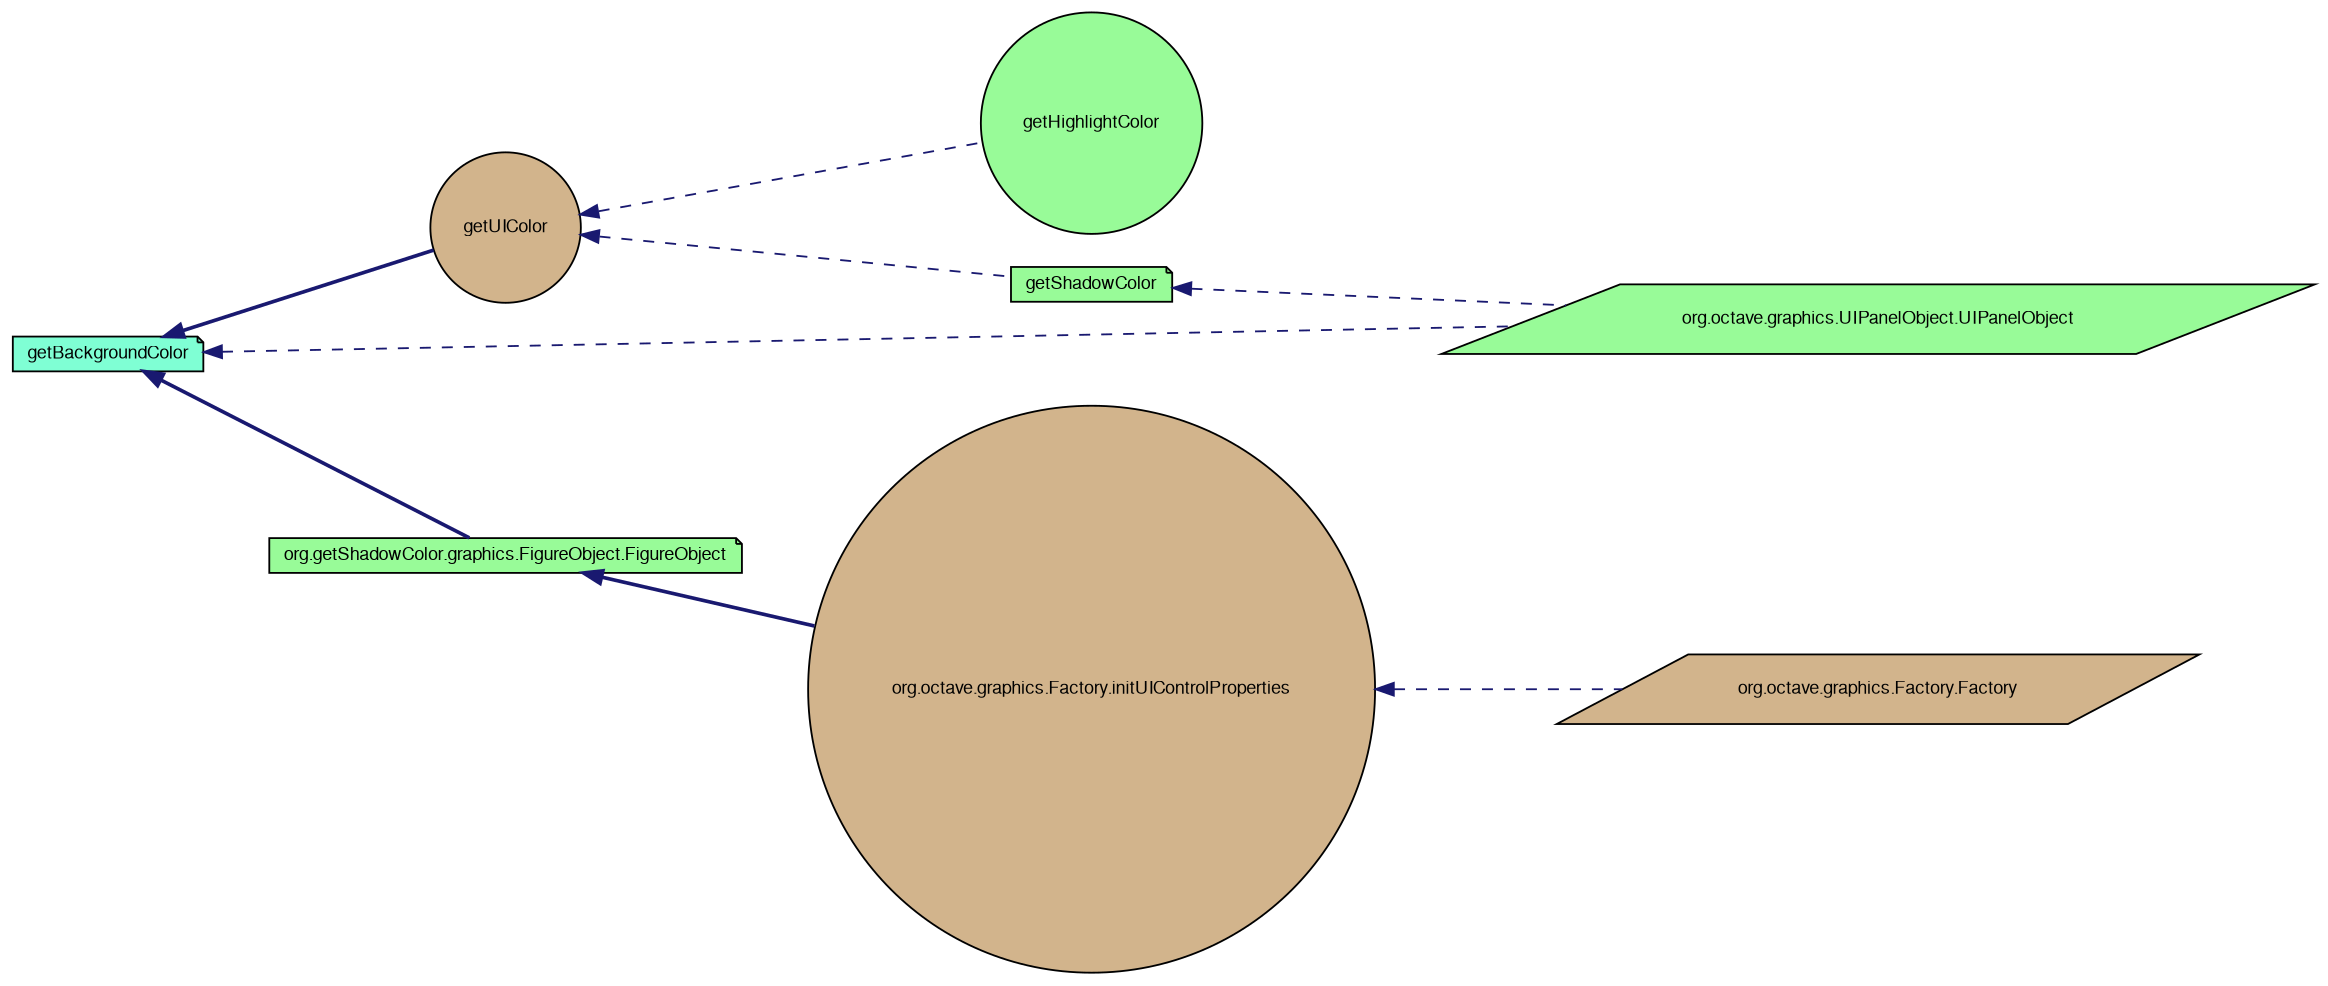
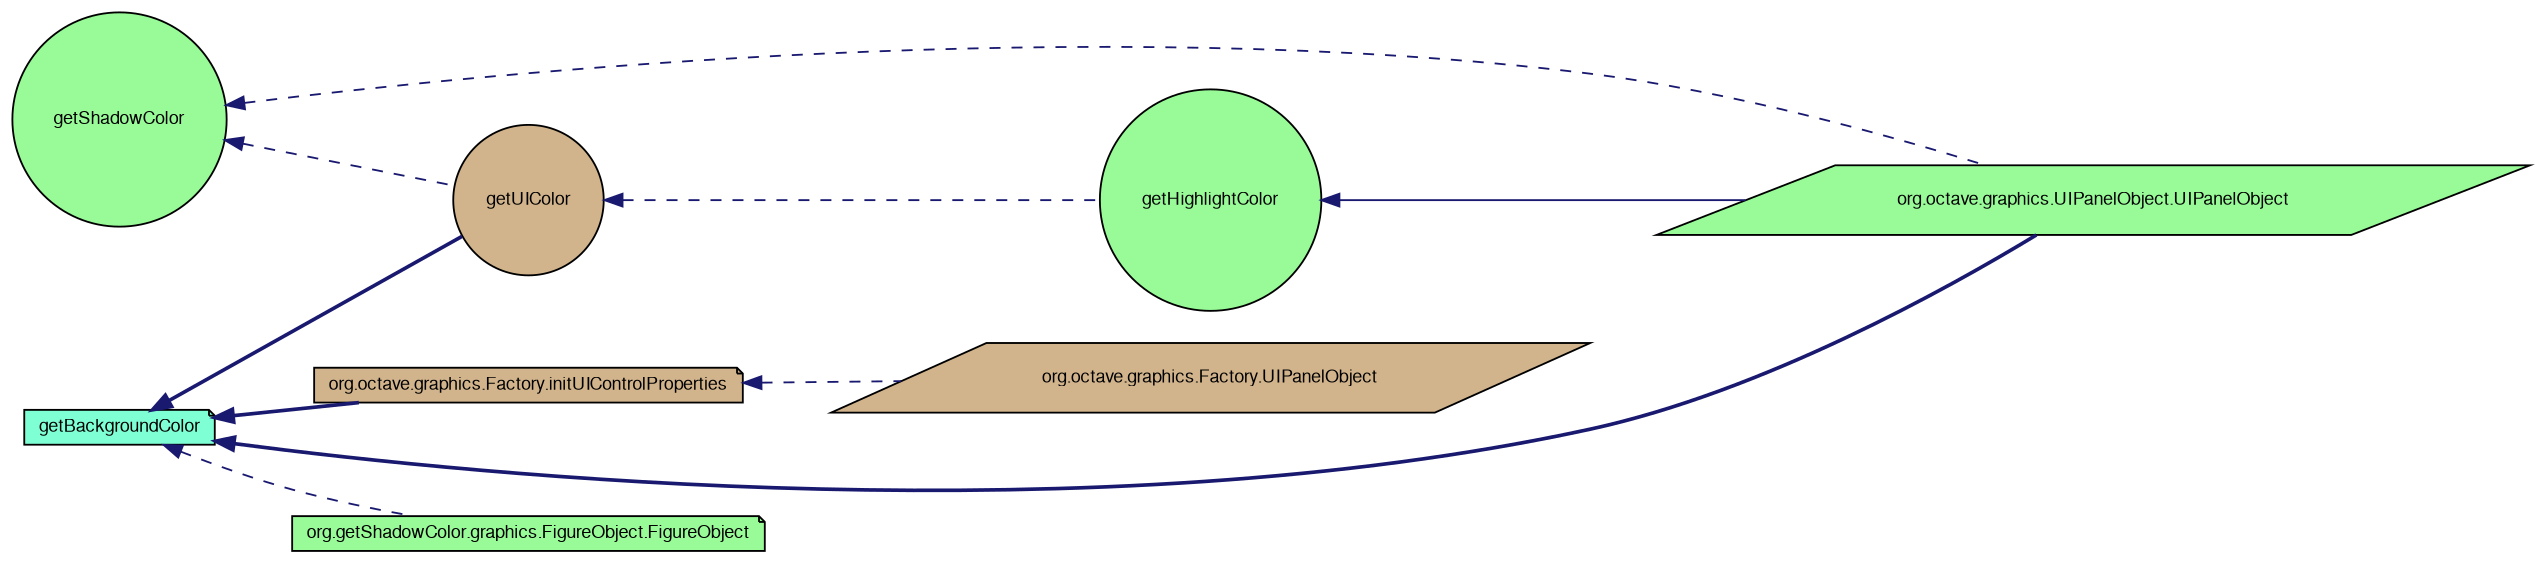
edge "org.octave.graphics.UIPanelObject.UIPanelObject" -> "getHighlightColor": added
edge "getShadowColor" -> "getUIColor": reversed
node "getShadowColor": shape note -> circle
edge "org.octave.graphics.UIPanelObject.UIPanelObject" -> "getBackgroundColor": style dashed -> bold
edge "org.getShadowColor.graphics.FigureObject.FigureObject" -> "getBackgroundColor": style bold -> dashed
edge "org.octave.graphics.Factory.initUIControlProperties" -> "org.getShadowColor.graphics.FigureObject.FigureObject": now "org.octave.graphics.Factory.initUIControlProperties" -> "getBackgroundColor"
node "org.octave.graphics.Factory.initUIControlProperties": shape circle -> note
node "org.octave.graphics.Factory.Factory": label "org.octave.graphics.Factory.Factory" -> "org.octave.graphics.Factory.UIPanelObject"
